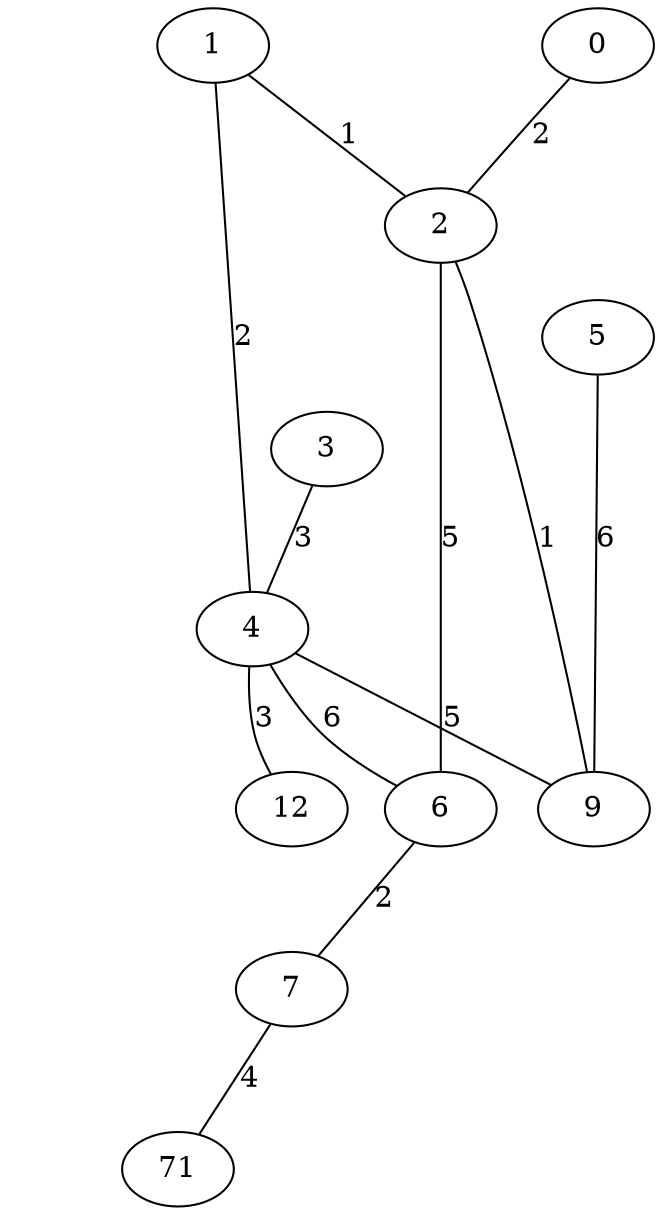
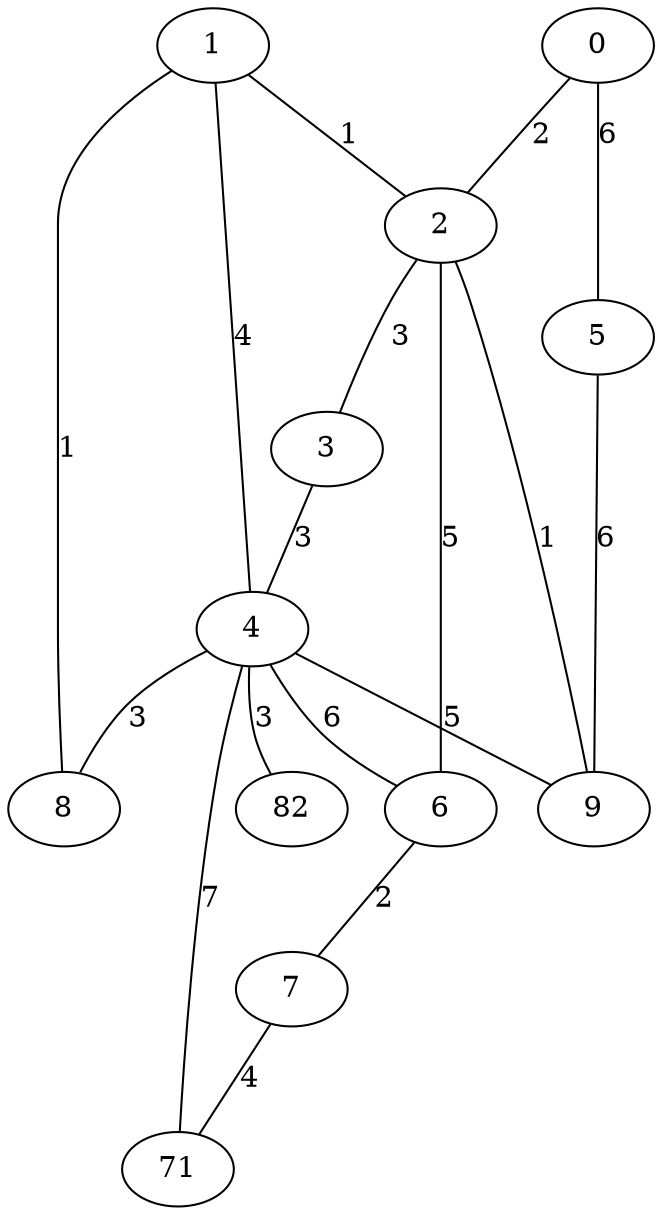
edge "0" -- "5": added, label "6"
edge "2" -- "3": added, label "3"
edge "1" -- "4": label "2" -> "4"
node "8": added
node "12": label "12" -> "82"
edge "4" -- "71": added, label "7"
